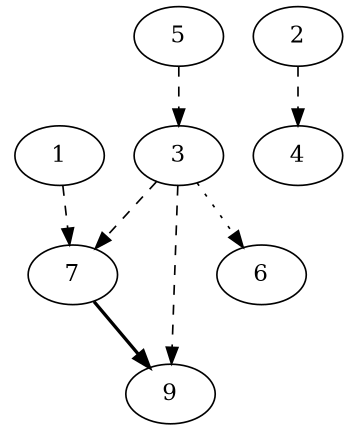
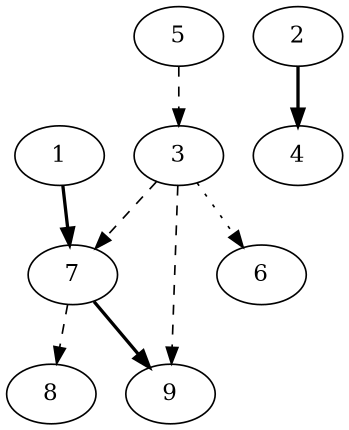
edge "2" -> "4": style dashed -> bold
edge "1" -> "7": style dashed -> bold
node "8": added
